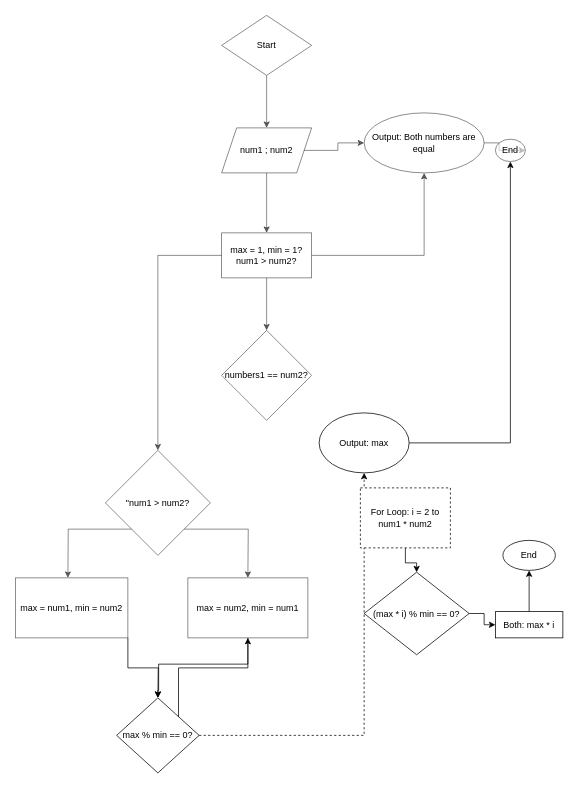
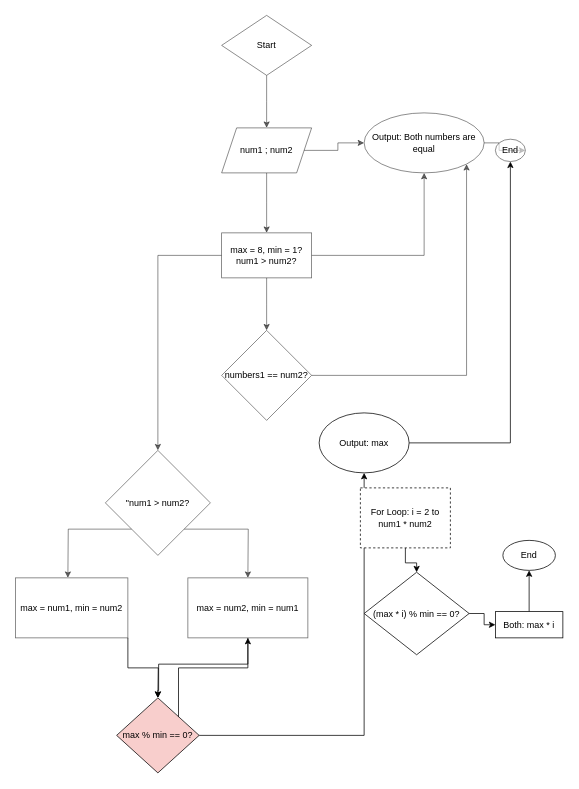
node "max = 1, min = 1? num1 > num2?": label "max = 1, min = 1? num1 > num2?" -> "max = 8, min = 1? num1 > num2?"
edge "numbers1 == num2?" -> "Output: Both numbers are equal": added
edge "max % min == 0?" -> "Output: max": style dashed -> solid
node "max % min == 0?": fillcolor #ffffff -> #f8cecc
